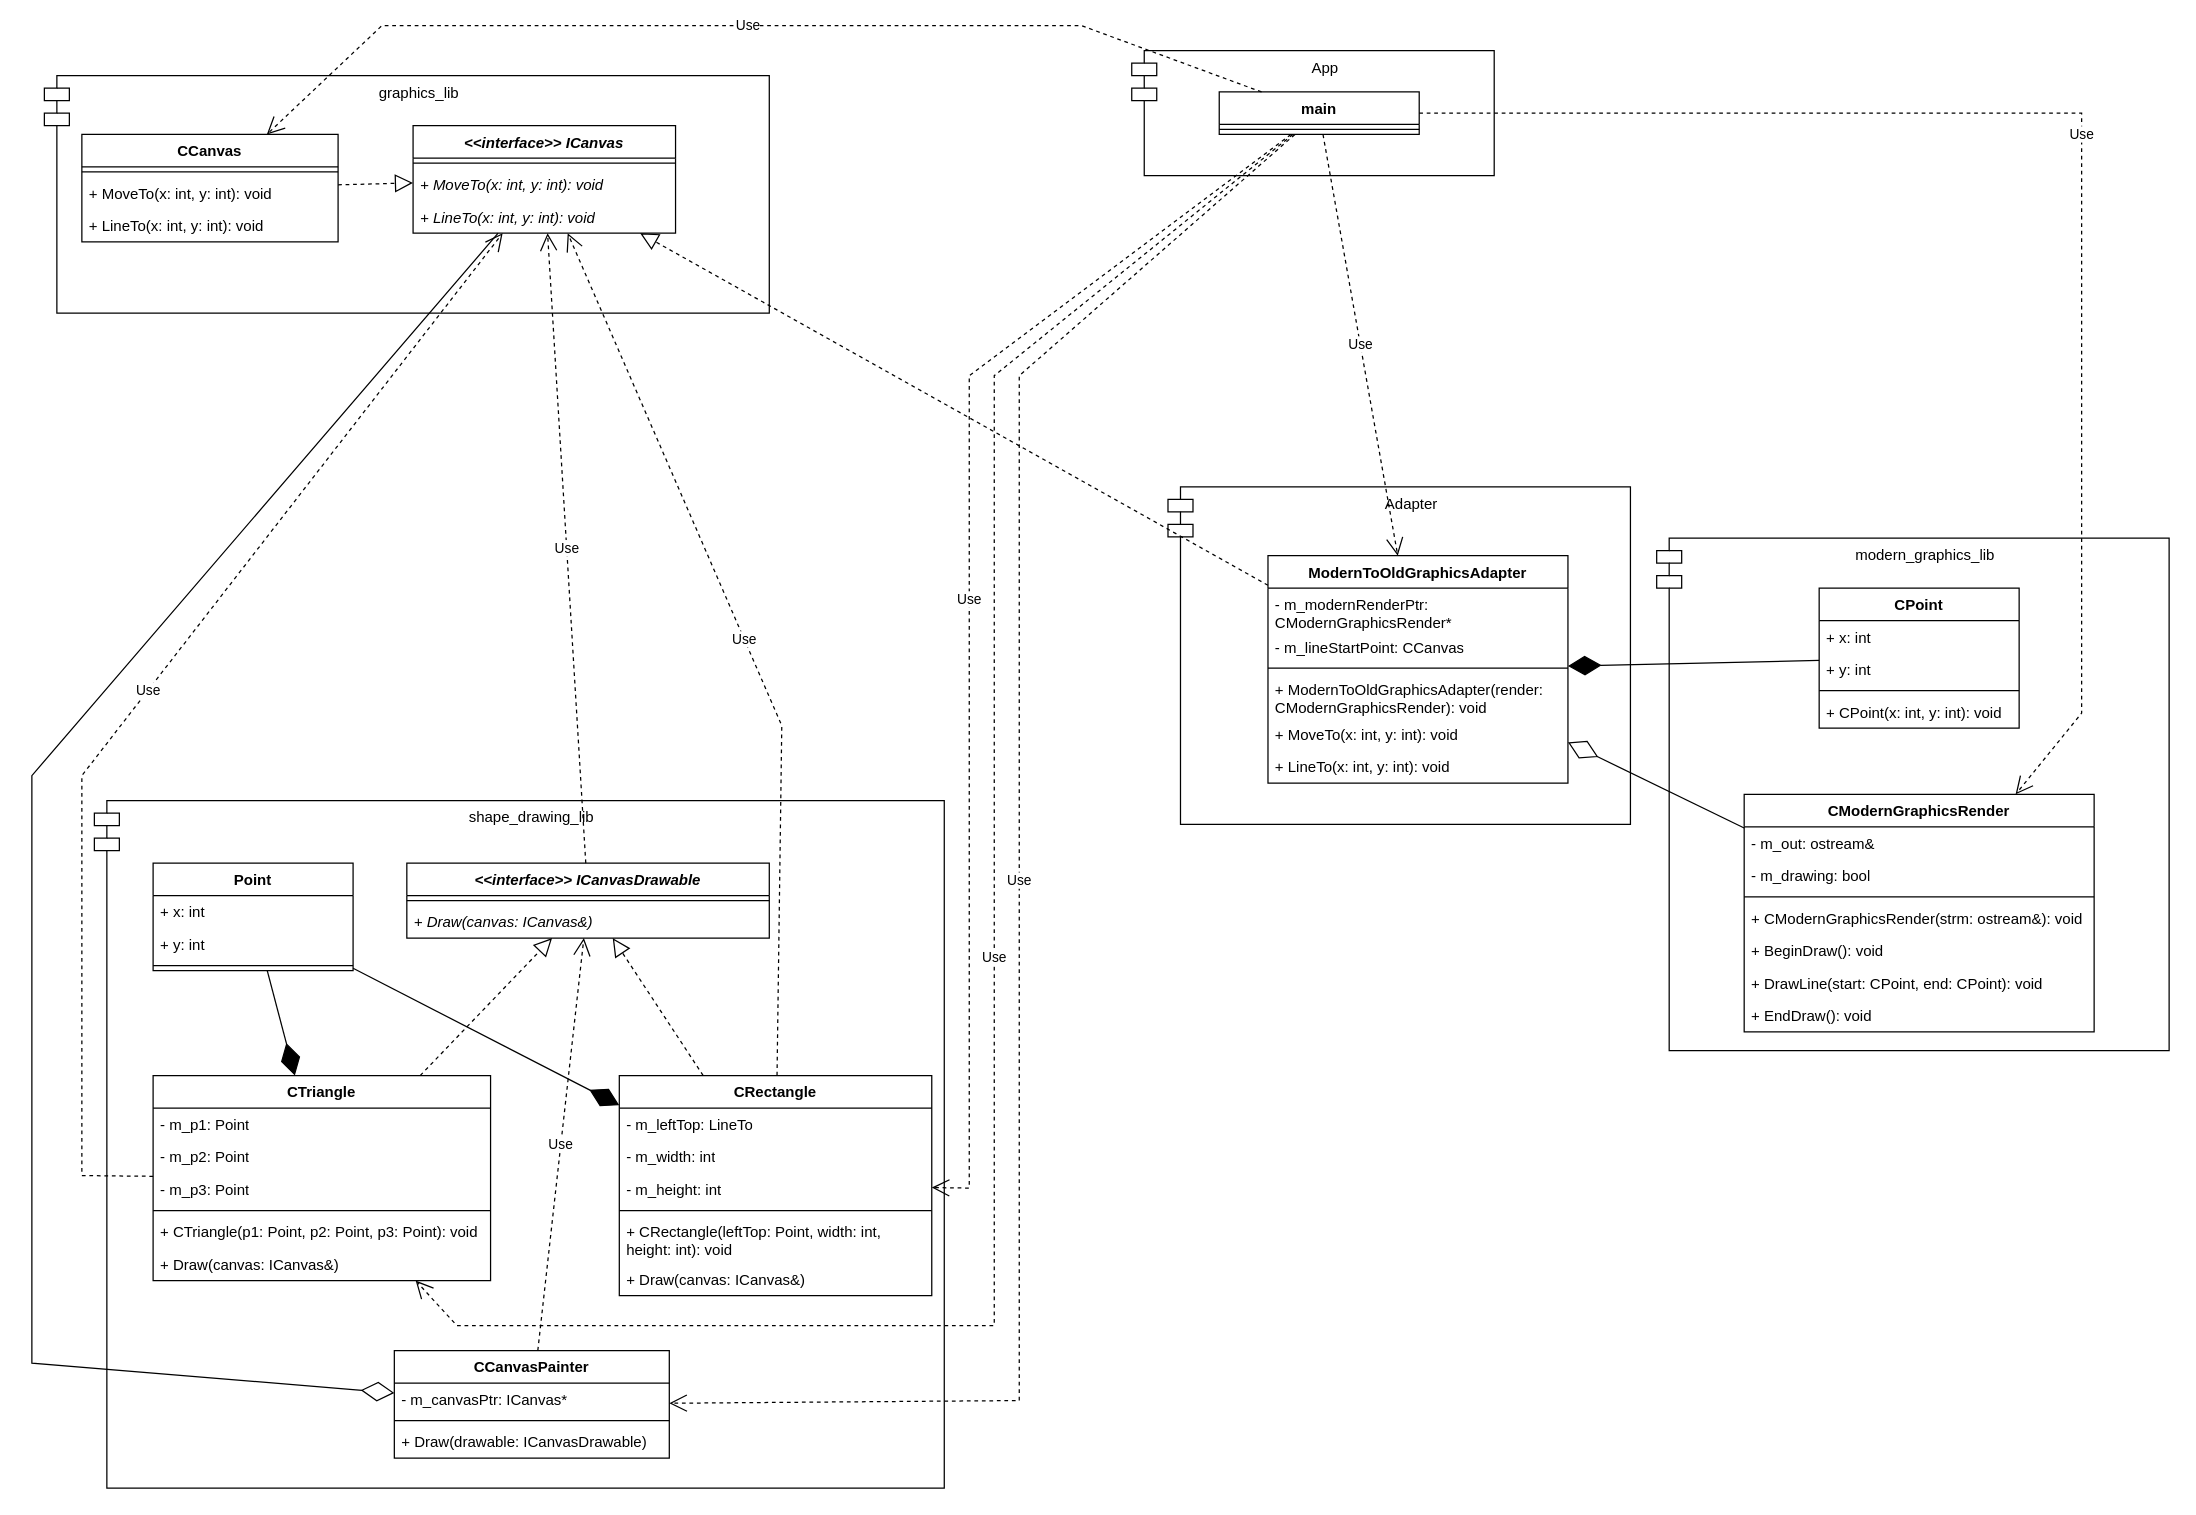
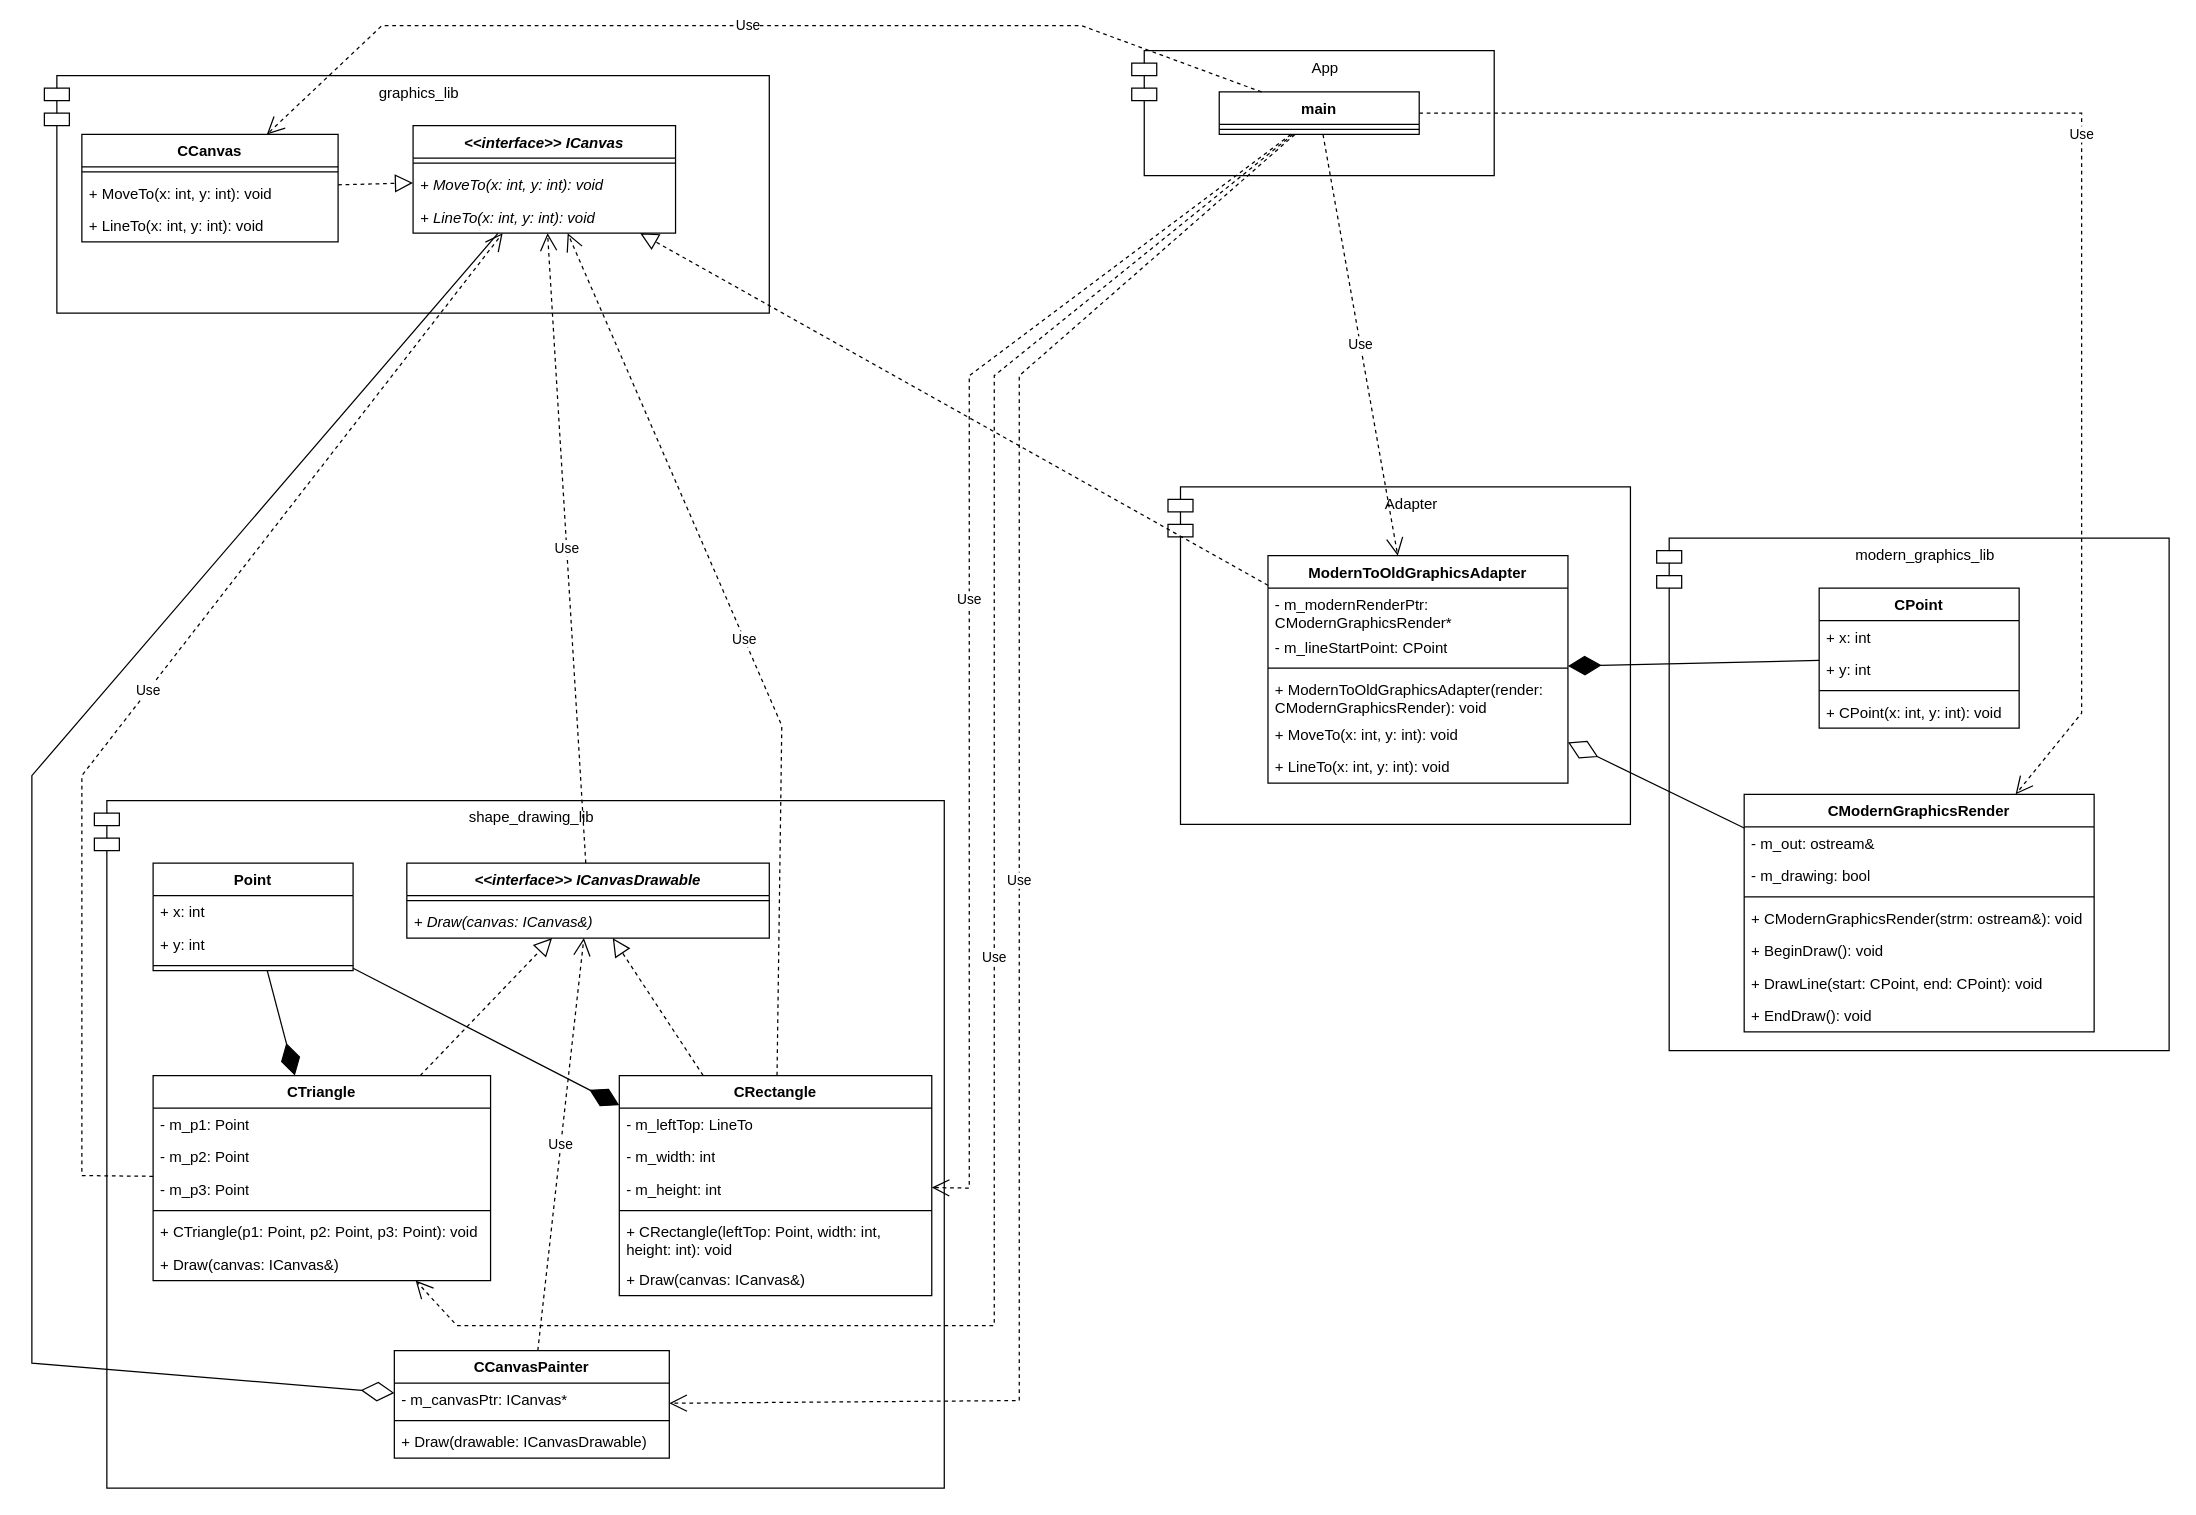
node "- m_lineStartPoint: CCanvas": label "- m_lineStartPoint: CCanvas" -> "- m_lineStartPoint: CPoint"
